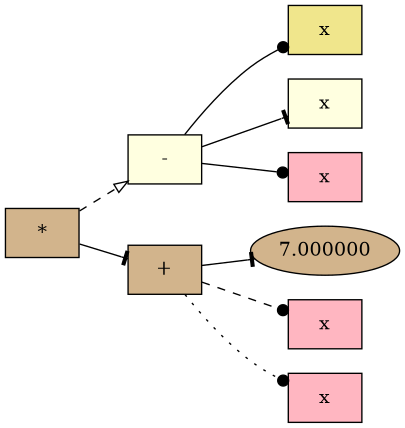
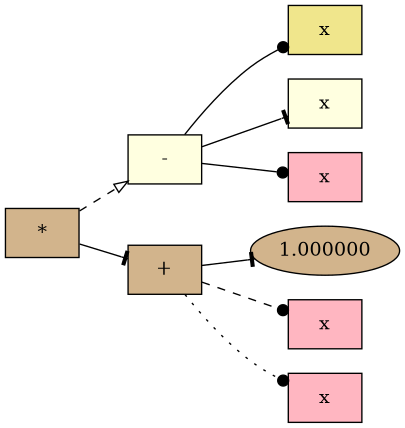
node "7.000000": label "7.000000" -> "1.000000"
